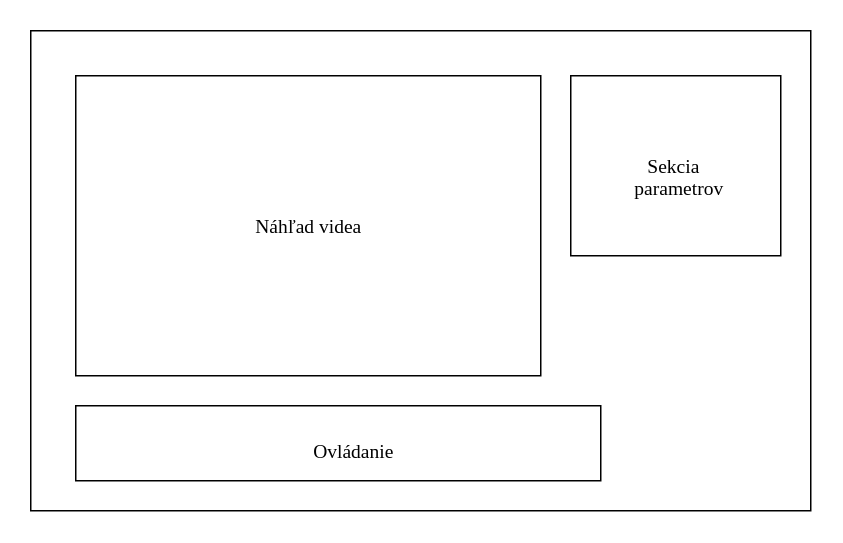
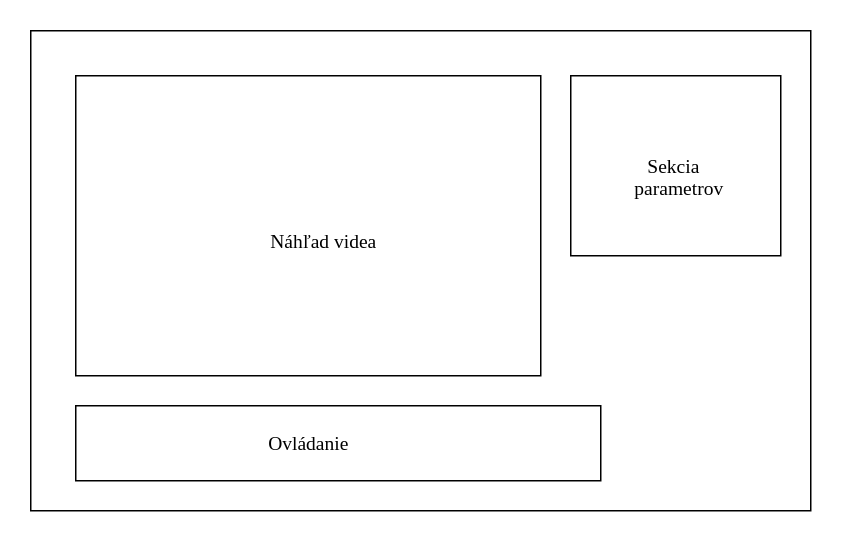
node "Náhľad videa": moved (308, 226) -> (323, 241)
node "Ovládanie": moved (353, 451) -> (308, 443)
